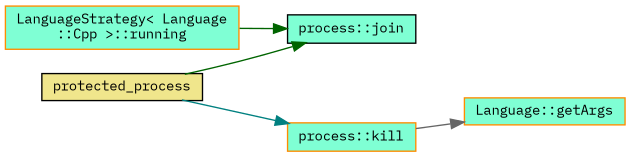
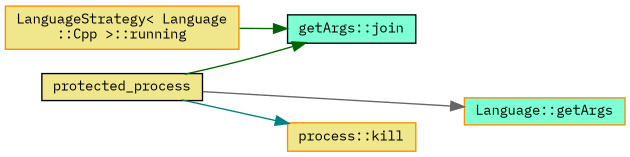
node "LanguageStrategy< Language ::Cpp >::running": fillcolor aquamarine -> khaki
node "process::join": label "process::join" -> "getArgs::join"
edge "process::kill" -> "Language::getArgs": now "protected_process" -> "Language::getArgs"
node "process::kill": fillcolor aquamarine -> khaki
